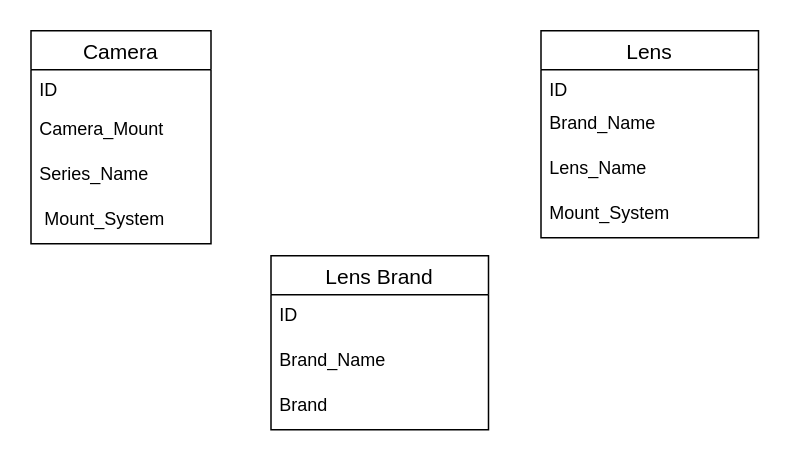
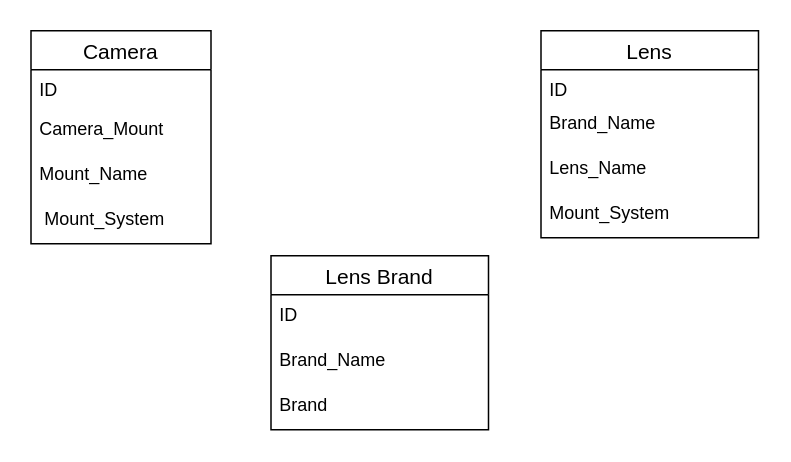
node "Series_Name": label "Series_Name" -> "Mount_Name"
